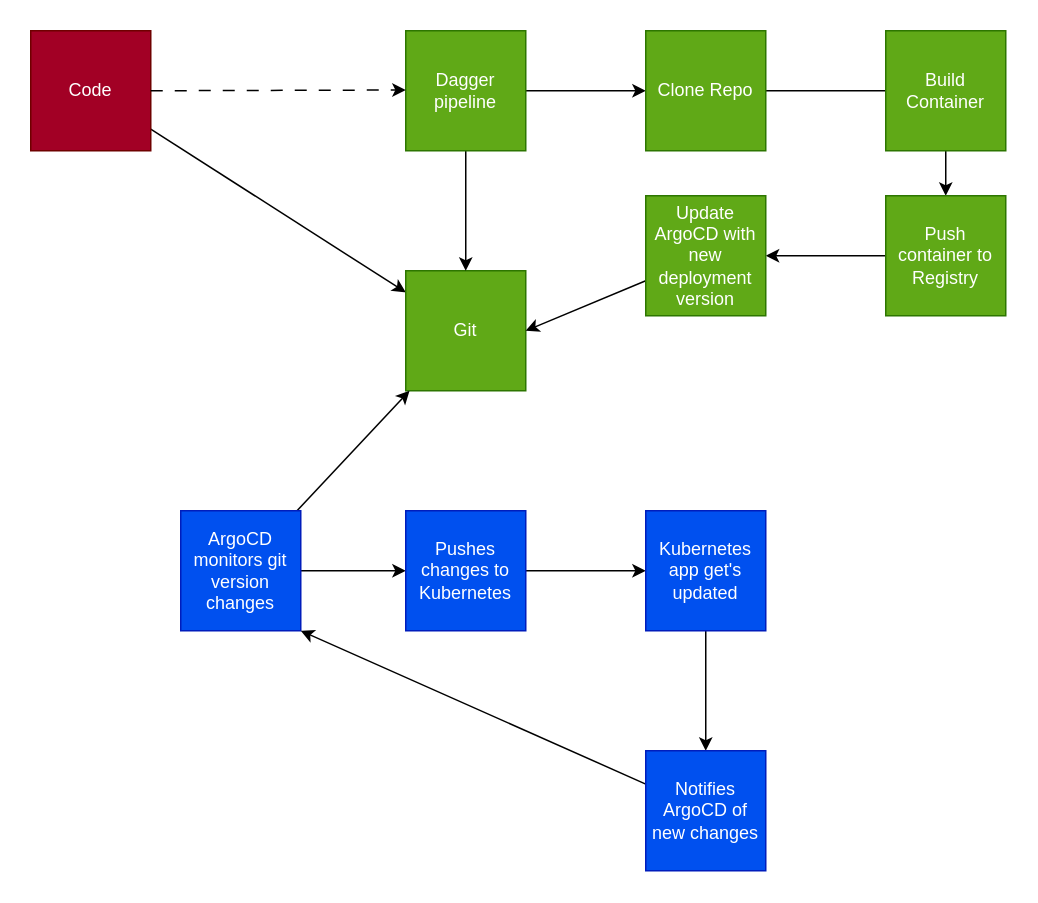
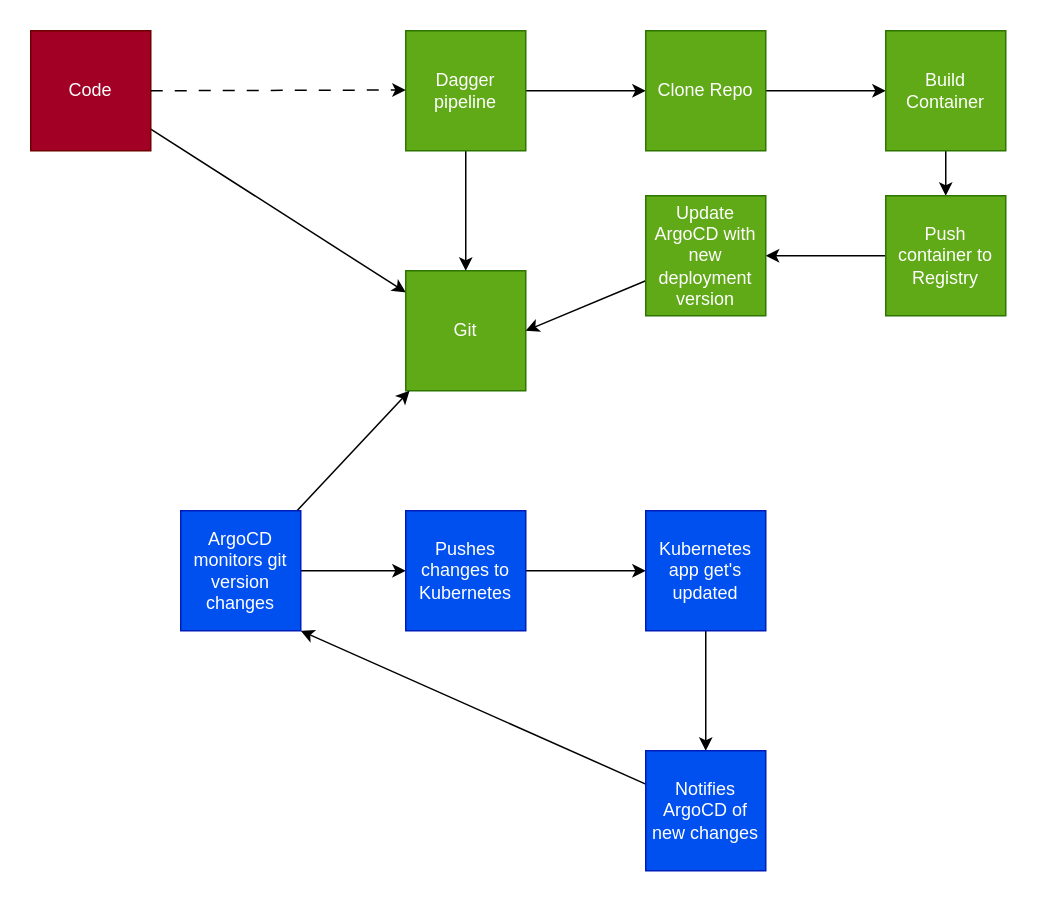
edge "Clone Repo" -- "Build Container": arrowhead none -> classic
